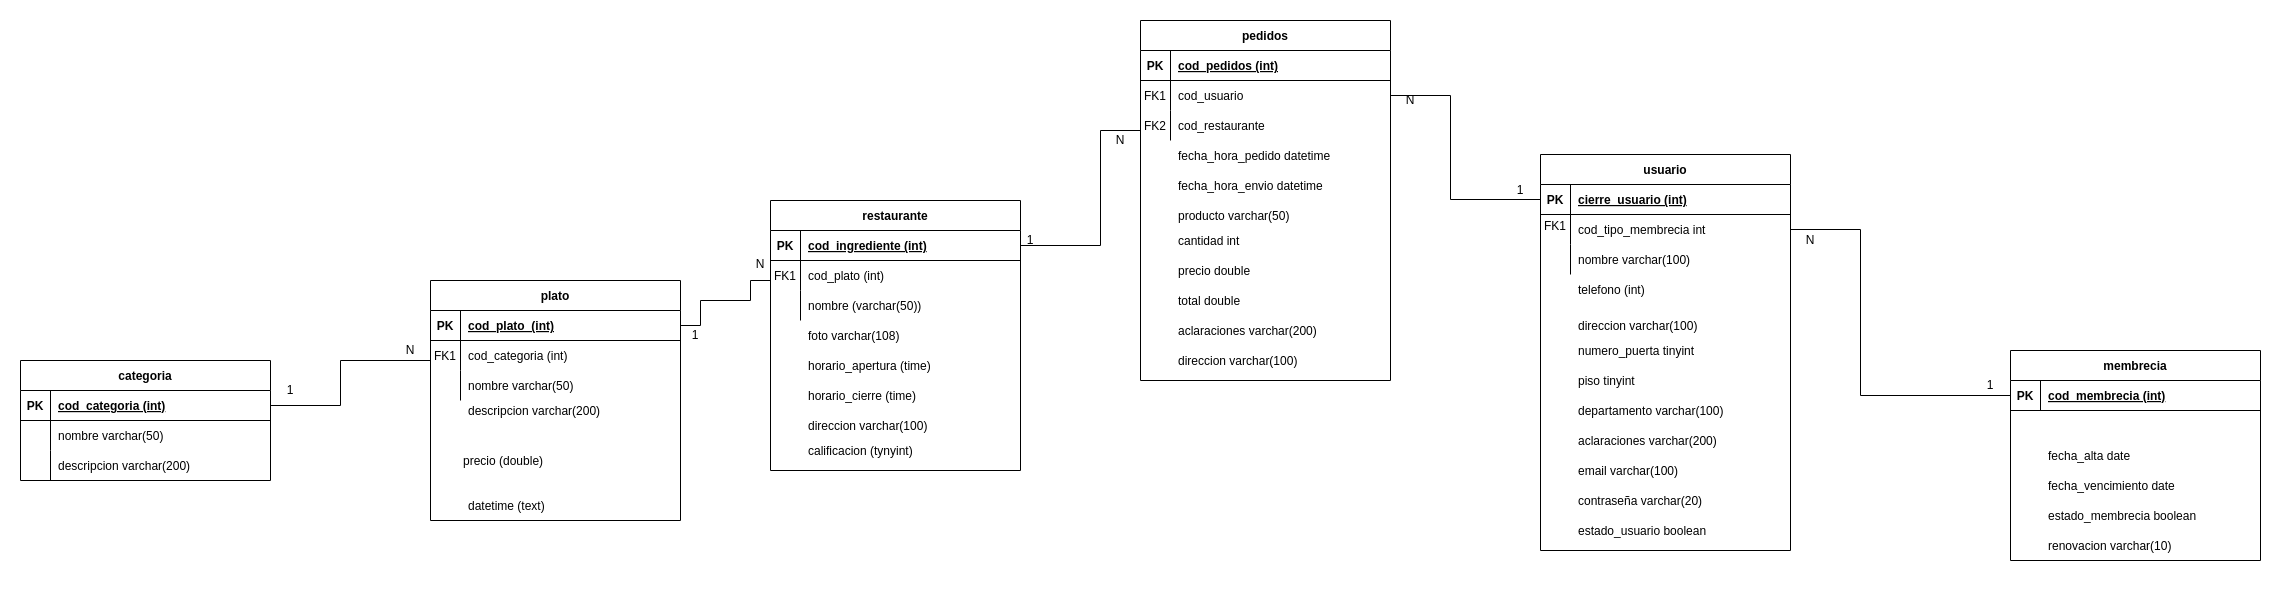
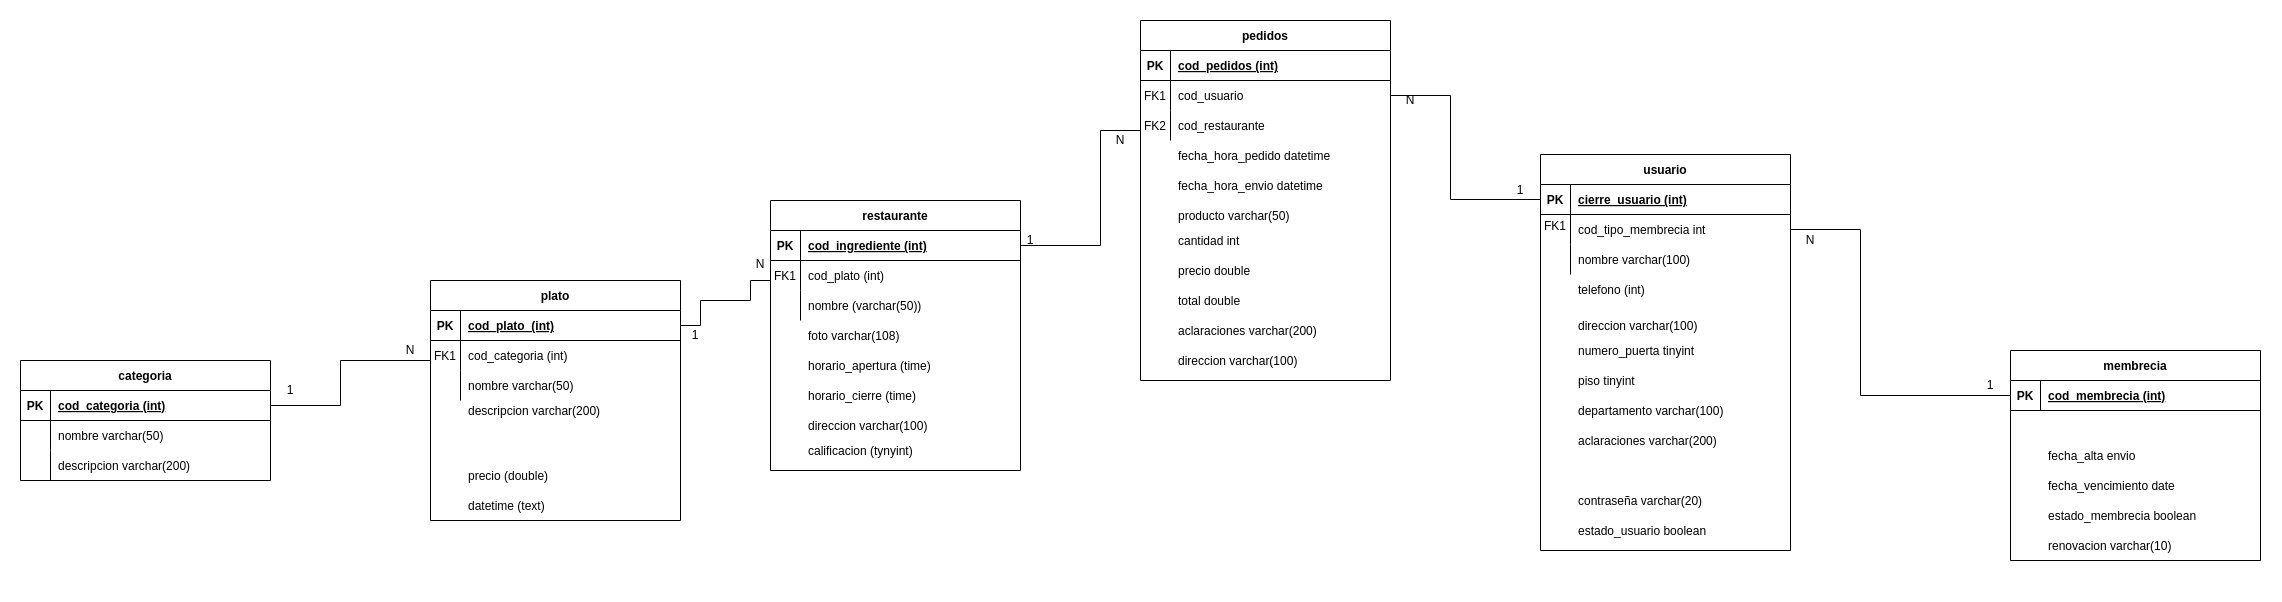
node "fecha_alta date": label "fecha_alta date" -> "fecha_alta envio"
node "precio (double)": moved (566, 461) -> (571, 476)
node "email varchar(100)": removed
